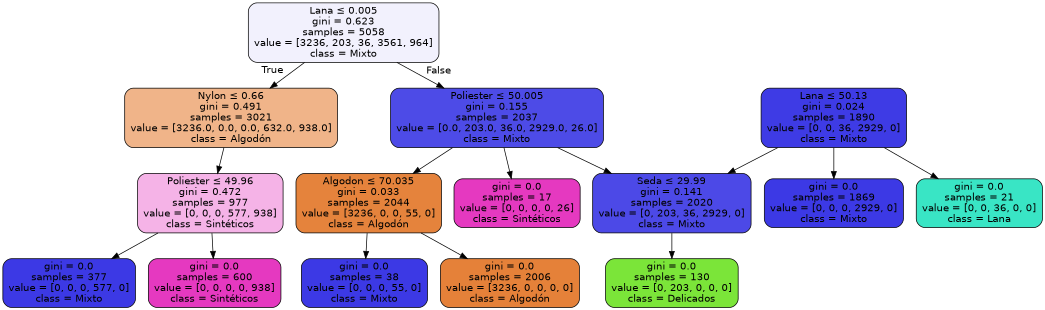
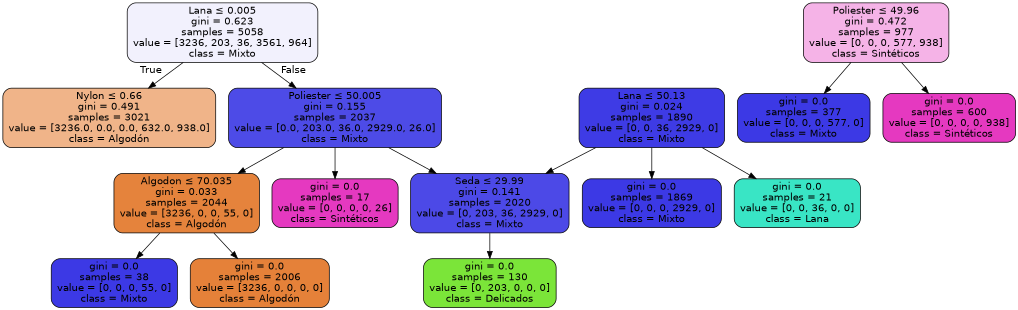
edge "Nylon ≤ 0.66" -> "Poliester ≤ 49.96": removed
